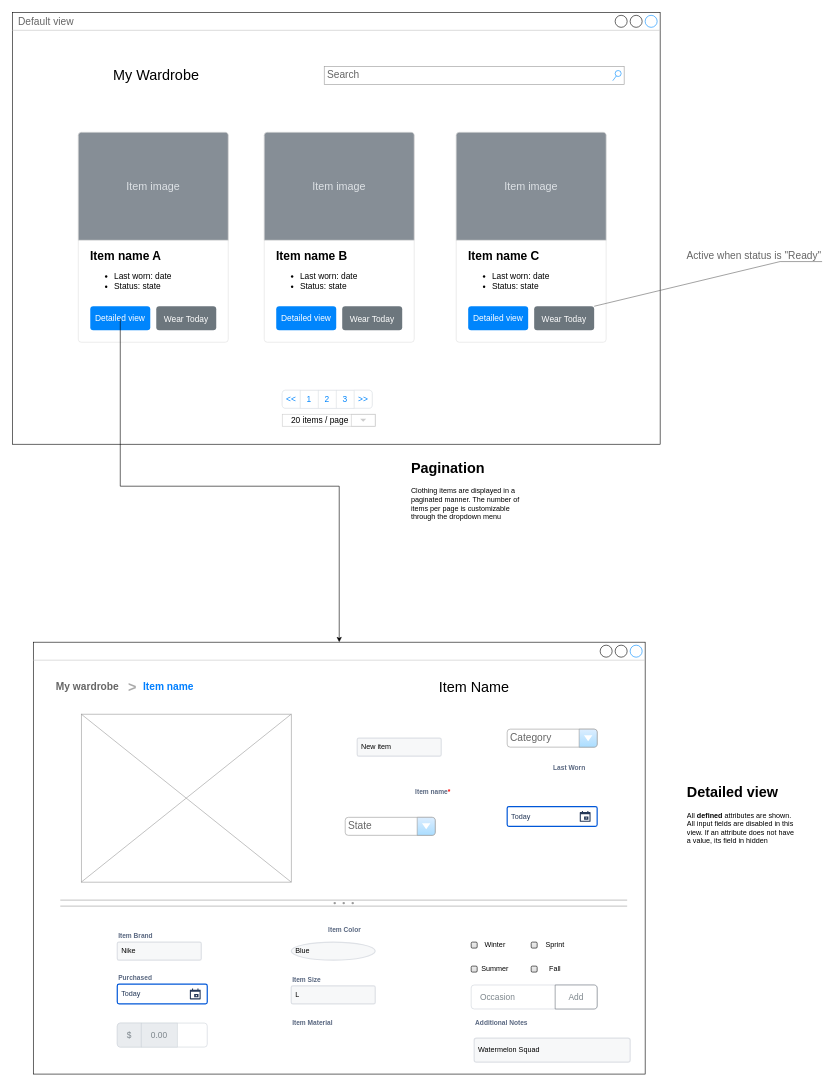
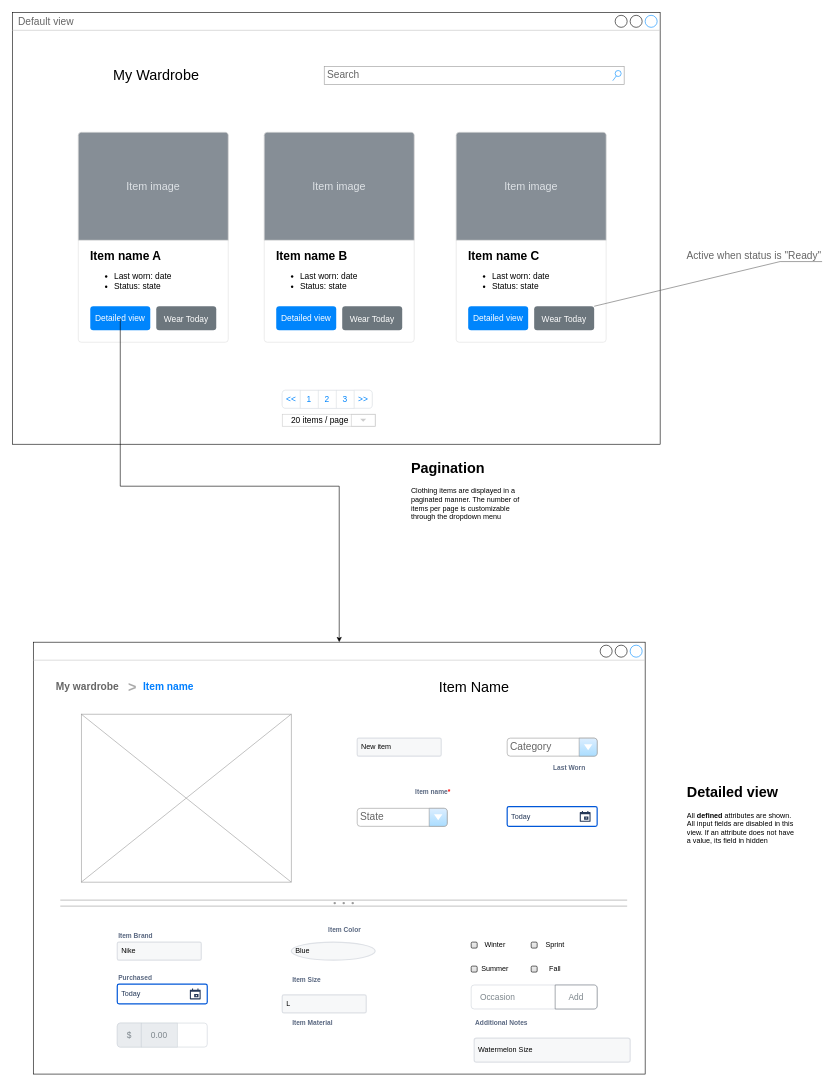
node "Category": moved (552, 738) -> (552, 747)
node "State": moved (390, 827) -> (402, 818)
node "L": moved (333, 995) -> (324, 1004)
node "Watermelon Squad": label "Watermelon Squad" -> "Watermelon Size"
